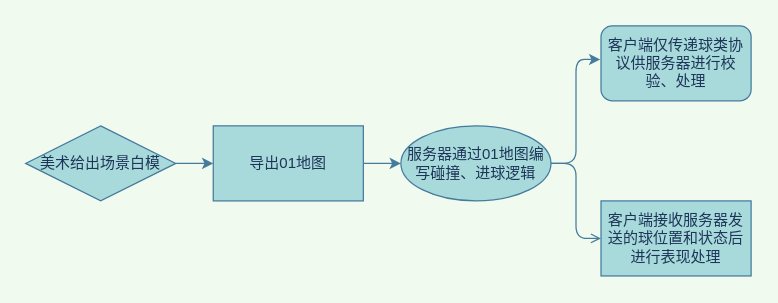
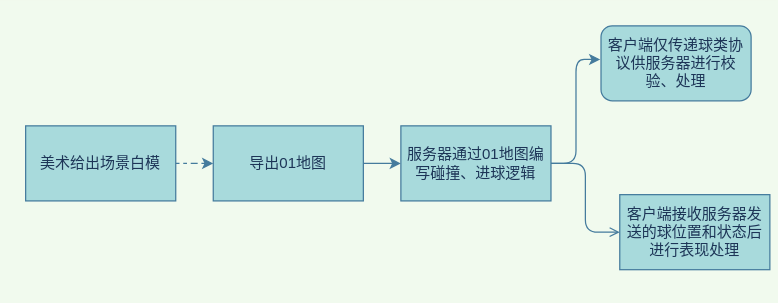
node "美术给出场景白模": shape diamond -> rectangle
edge "美术给出场景白模" -> "导出01地图": style solid -> dashed
node "服务器通过01地图编写碰撞、进球逻辑": shape ellipse -> rectangle
node "客户端接收服务器发送的球位置和状态后进行表现处理": moved (676, 238) -> (694, 232)
